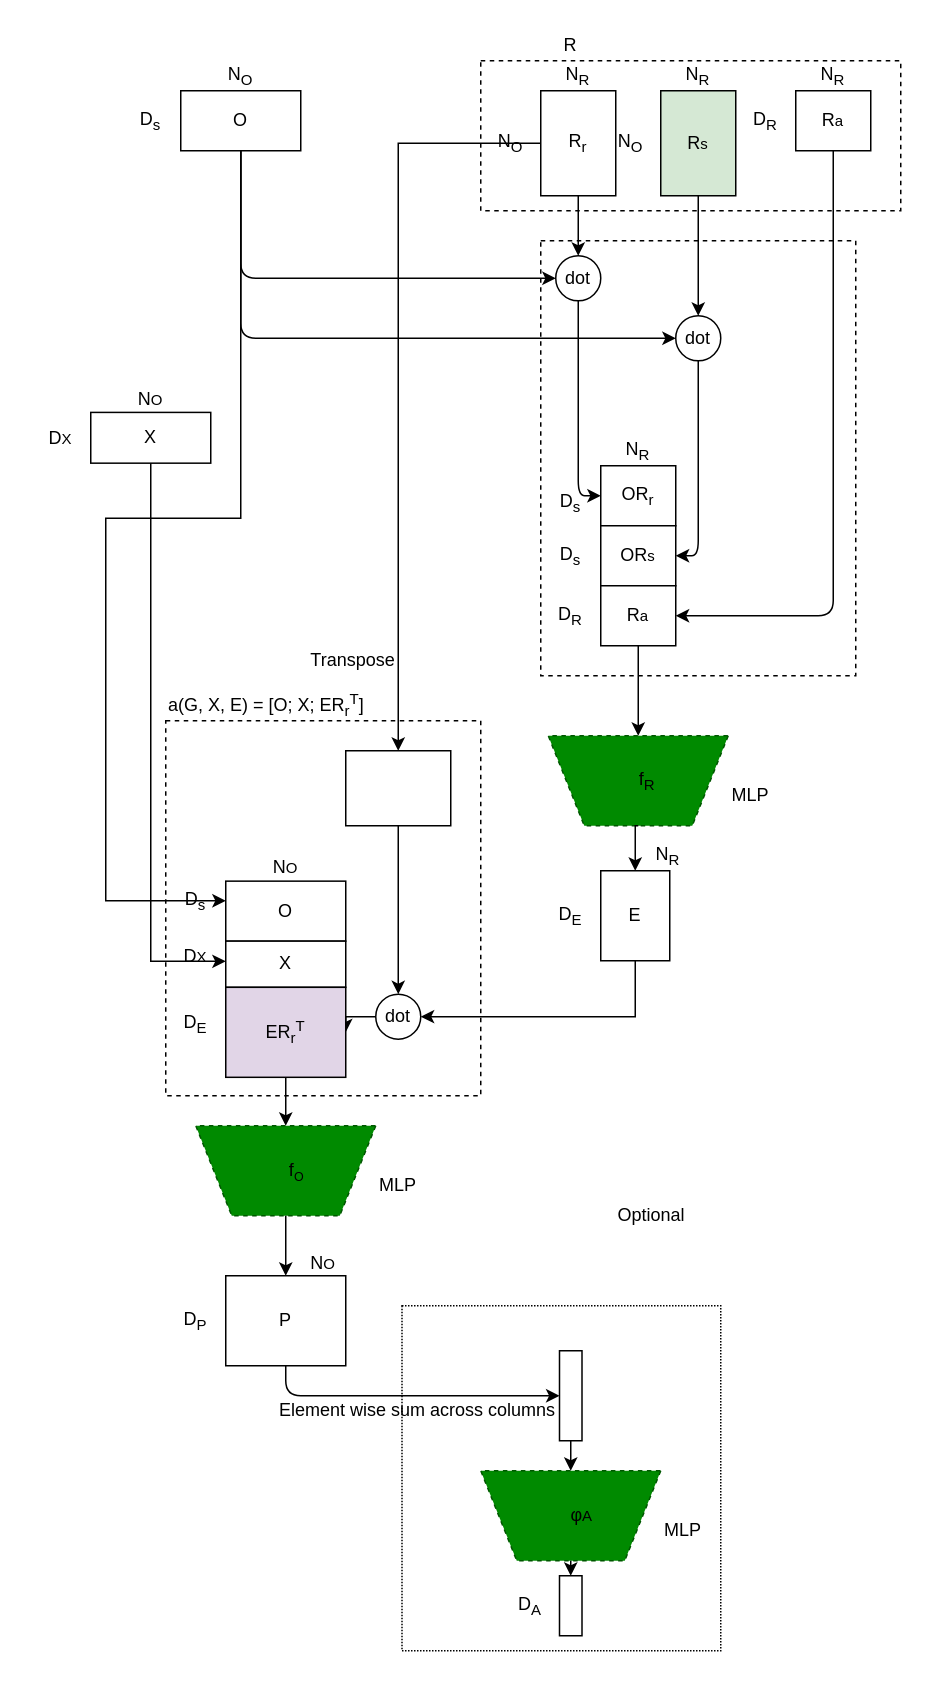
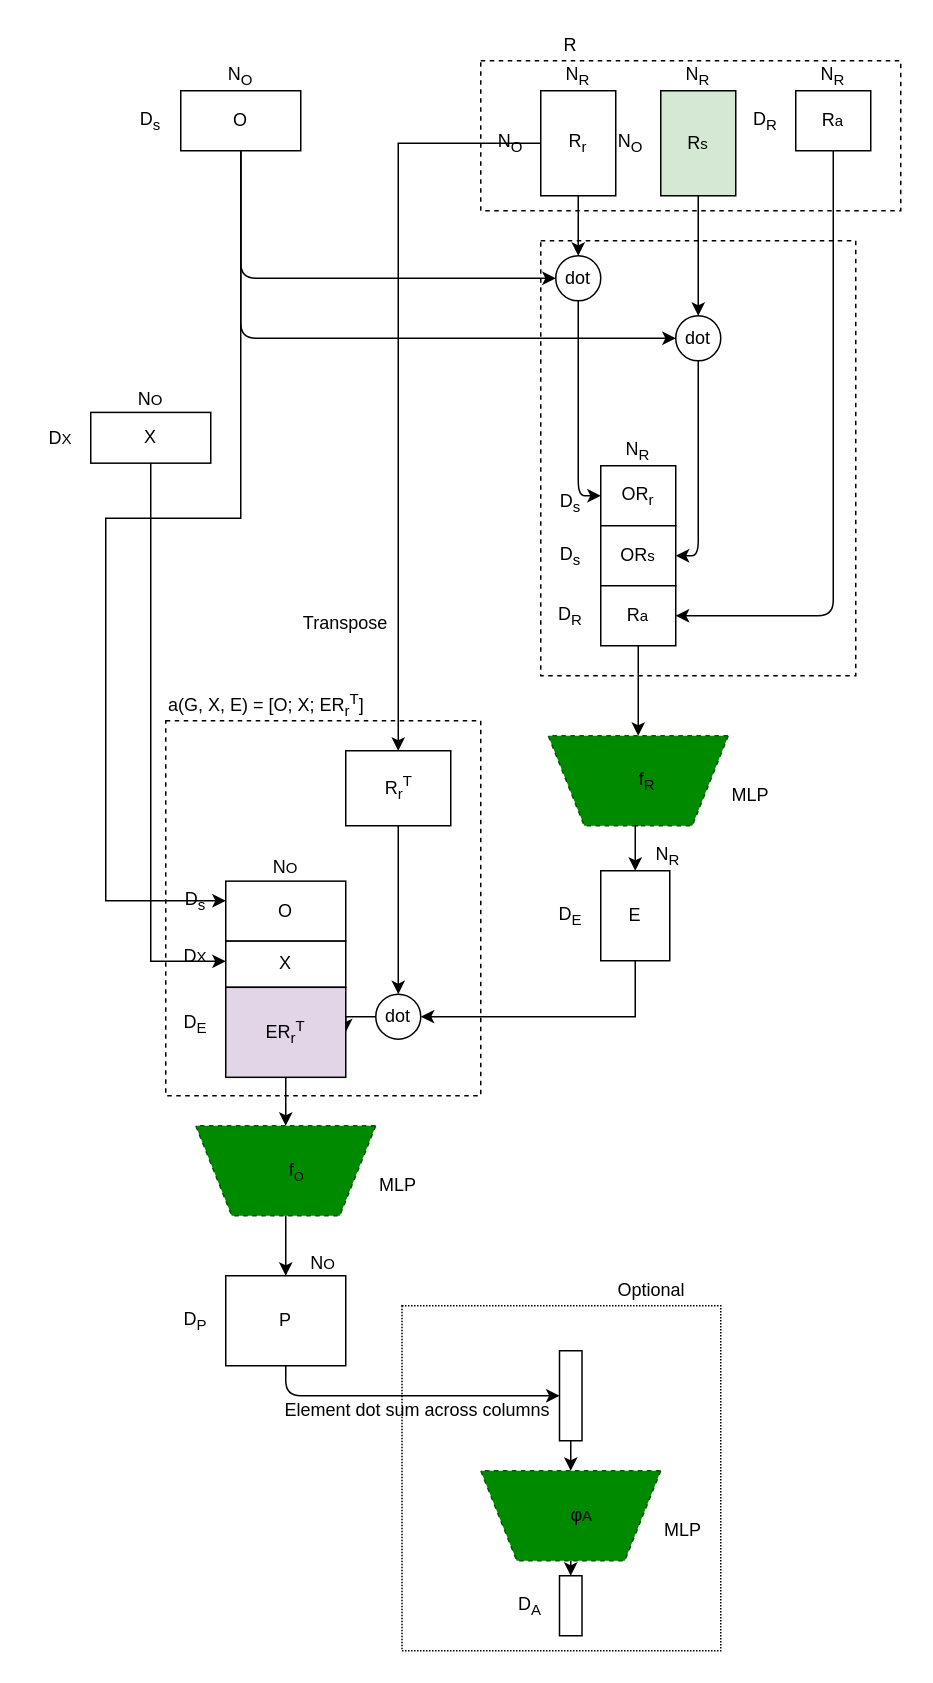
node "Transpose": moved (353, 661) -> (346, 623)
node "RrT": added
node "Optional": moved (652, 1216) -> (652, 1291)
node "Element wise sum across columns": label "Element wise sum across columns" -> "Element dot sum across columns"
